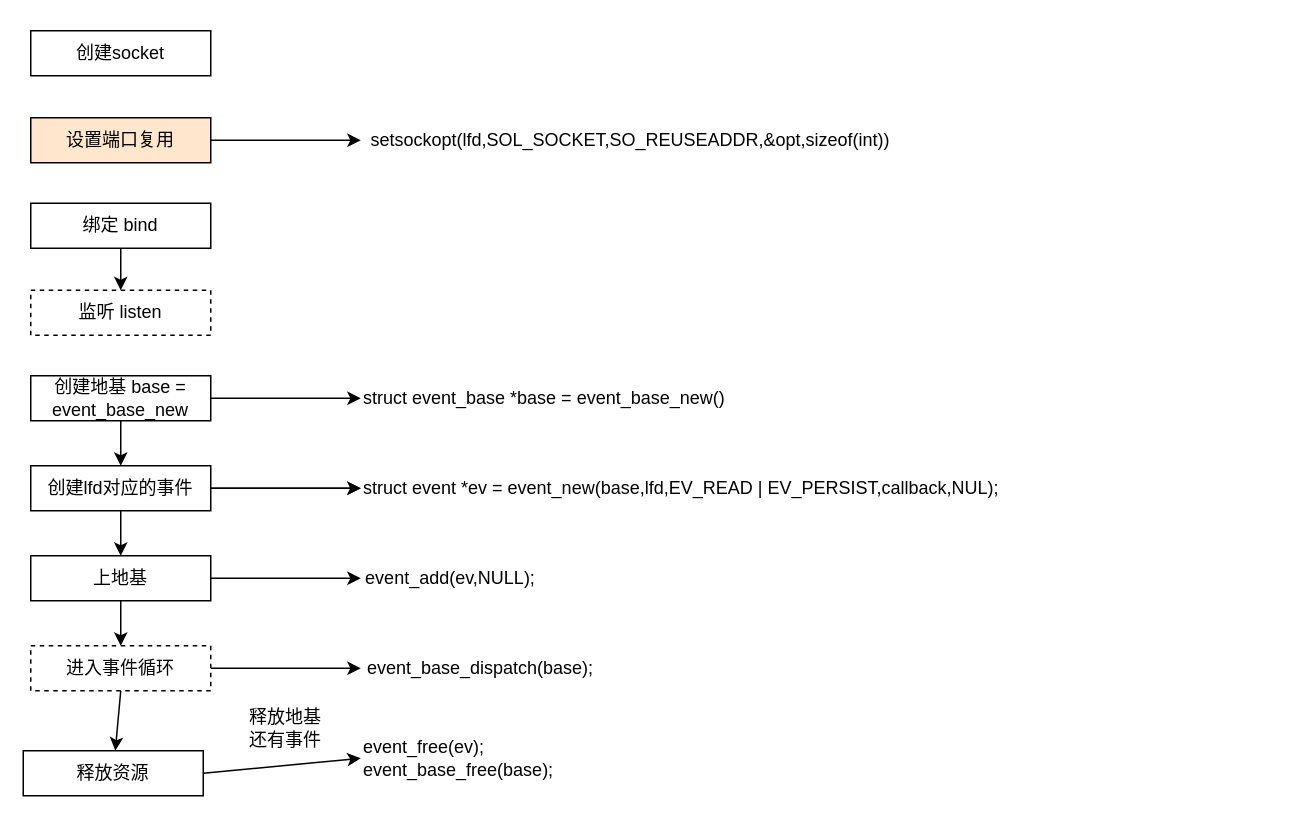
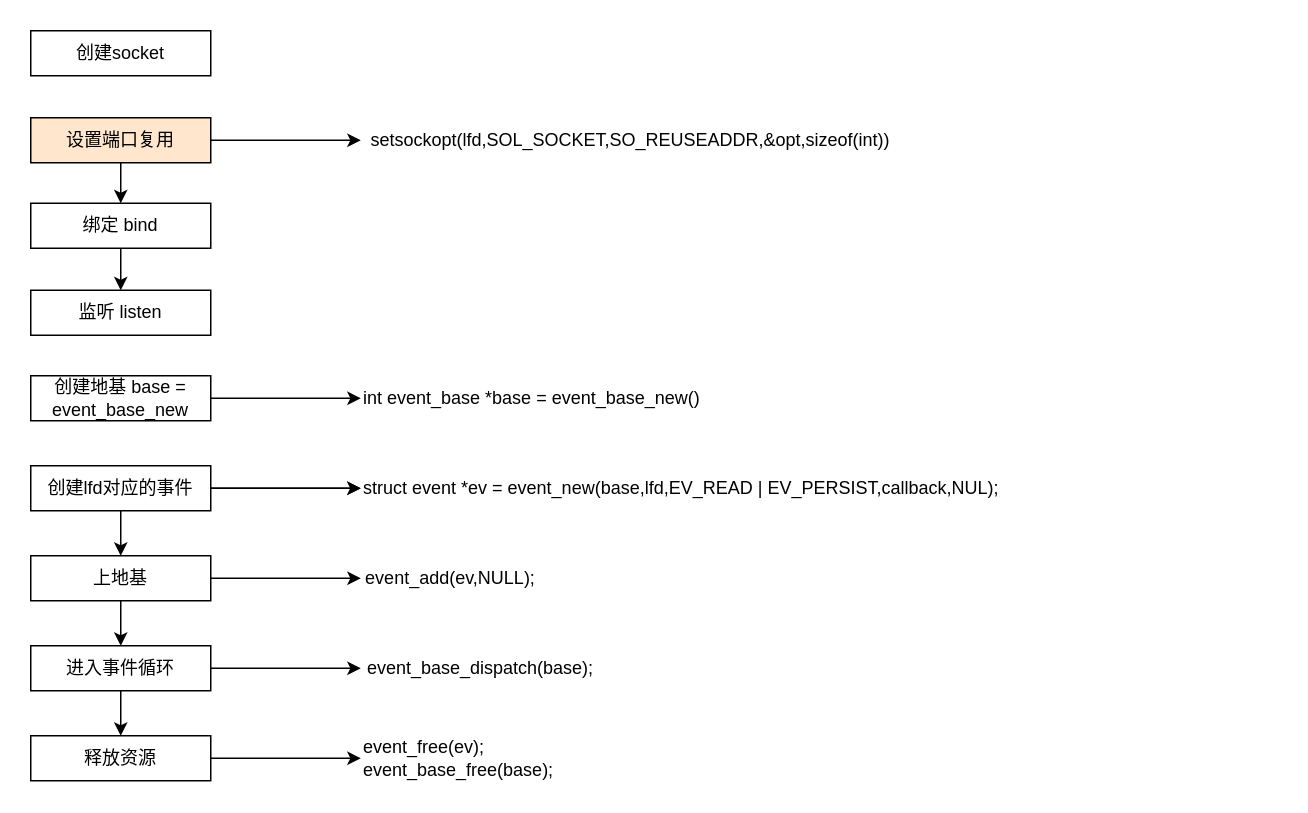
edge "设置端口复用" -> "绑定 bind": added
node "监听 listen": style dashed -> solid
node "struct event_base *base = event_base_new()": label "struct event_base *base = event_base_new()" -> "int event_base *base = event_base_new()"
edge "创建地基 base = event_base_new" -> "创建lfd对应的事件": removed
node "进入事件循环": style dashed -> solid
node "释放地基还有事件": removed
node "释放资源": moved (113, 773) -> (121, 758)
